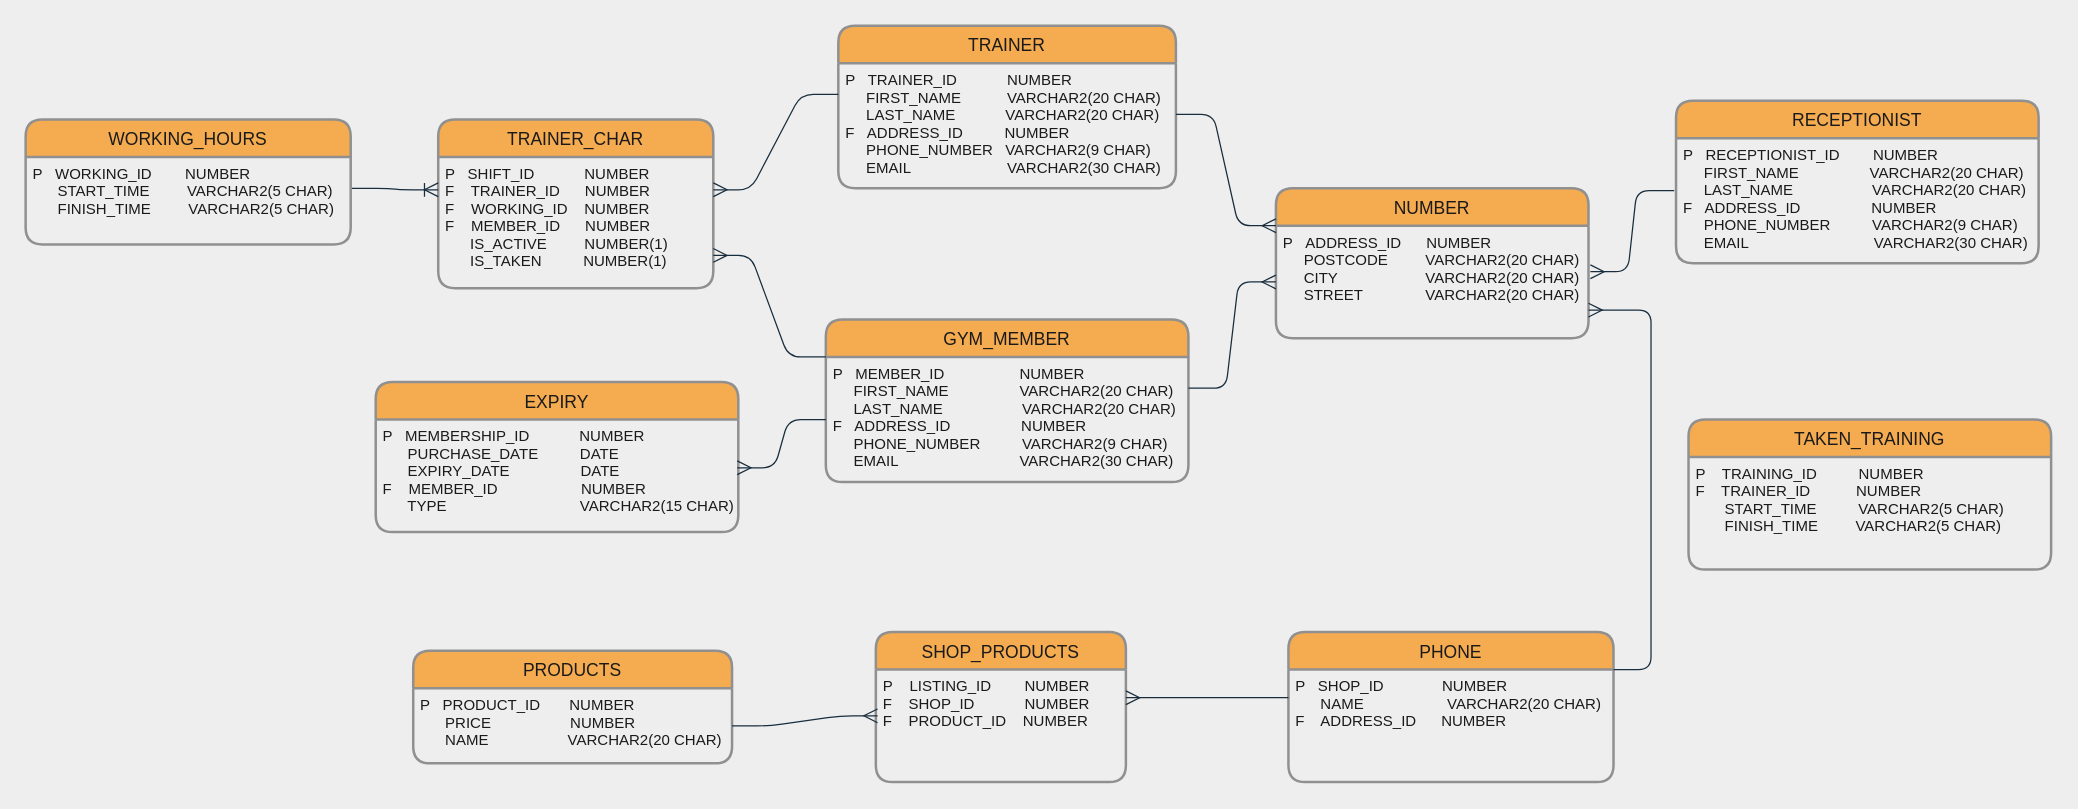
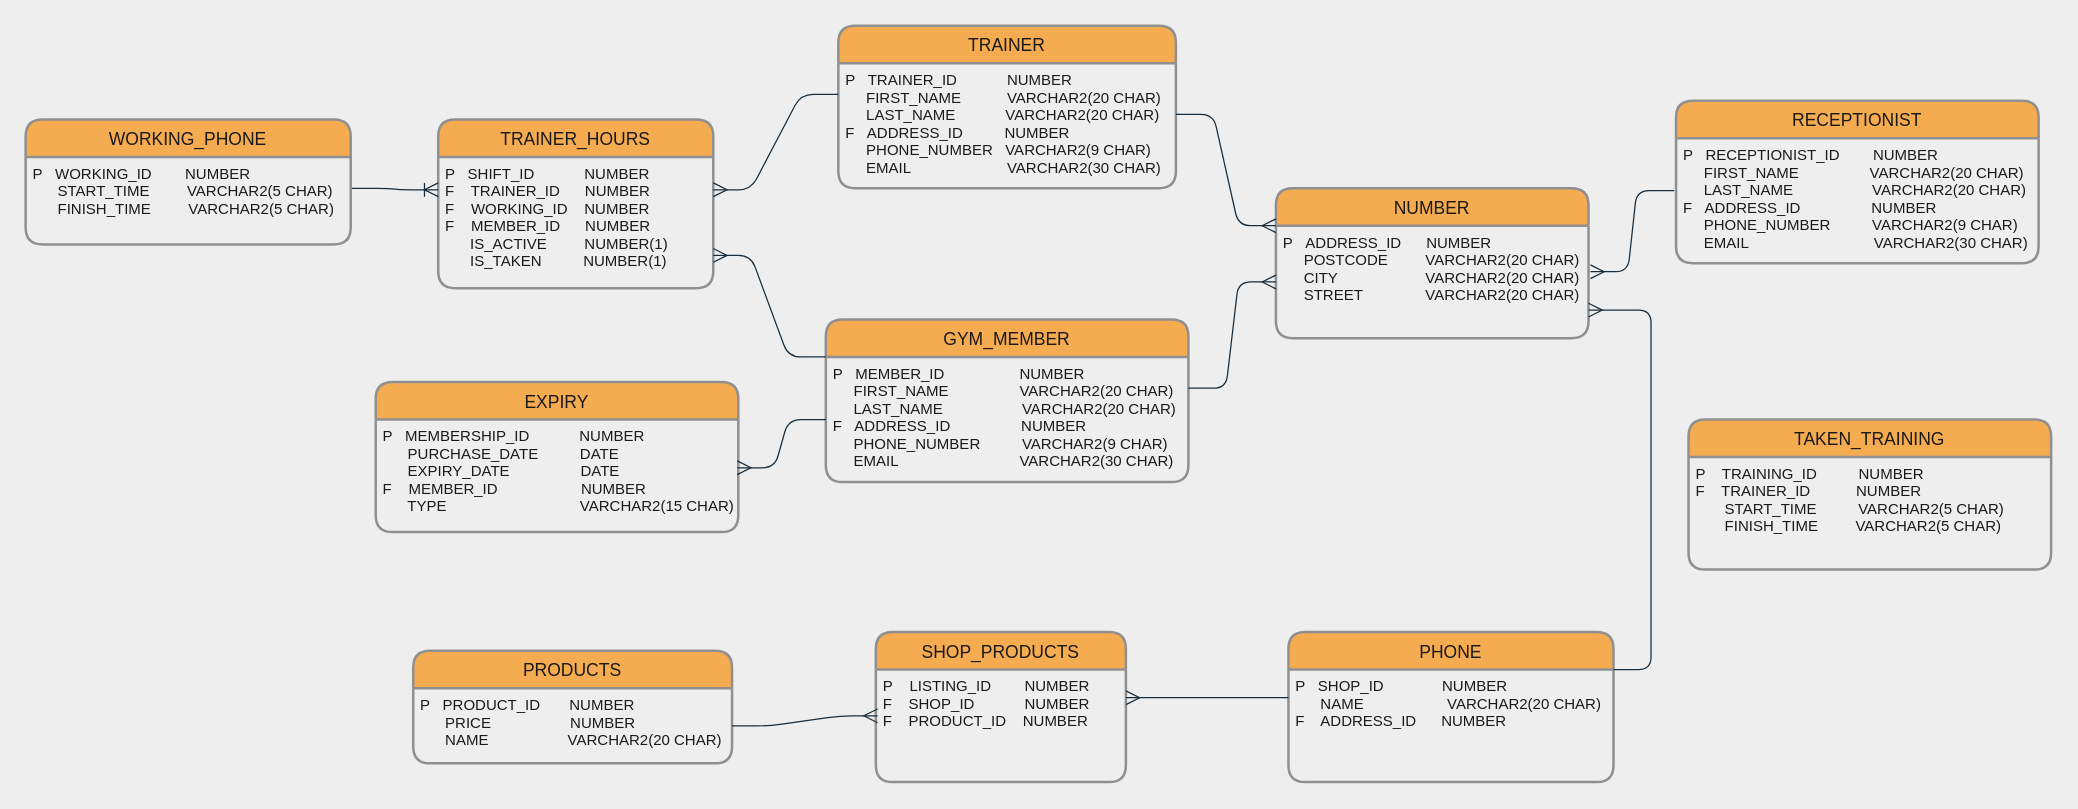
node "WORKING_HOURS": label "WORKING_HOURS" -> "WORKING_PHONE"
node "TRAINER_CHAR": label "TRAINER_CHAR" -> "TRAINER_HOURS"
